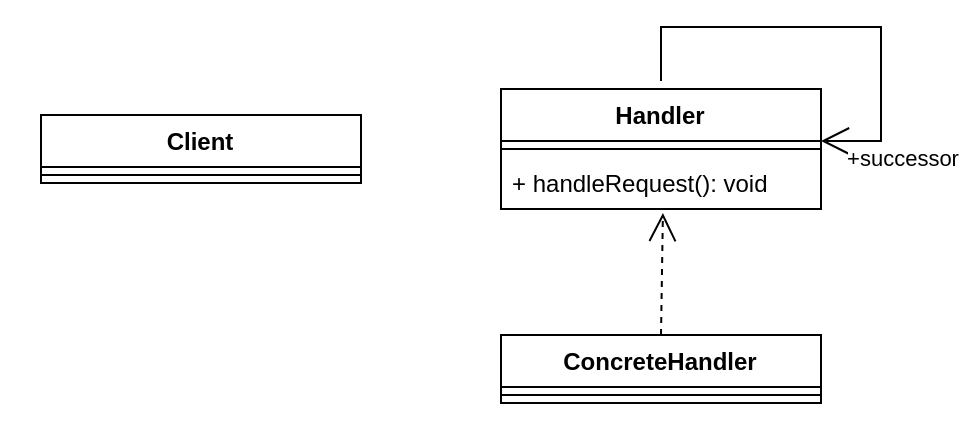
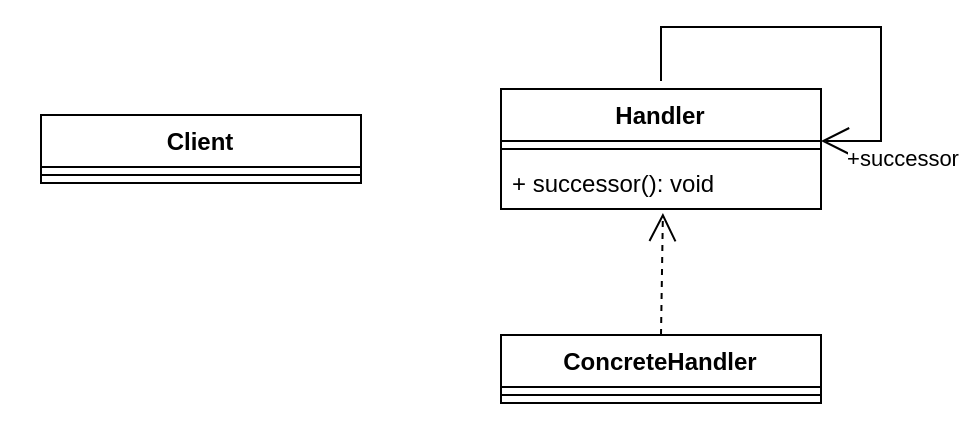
node "+ handleRequest(): void": label "+ handleRequest(): void" -> "+ successor(): void"
